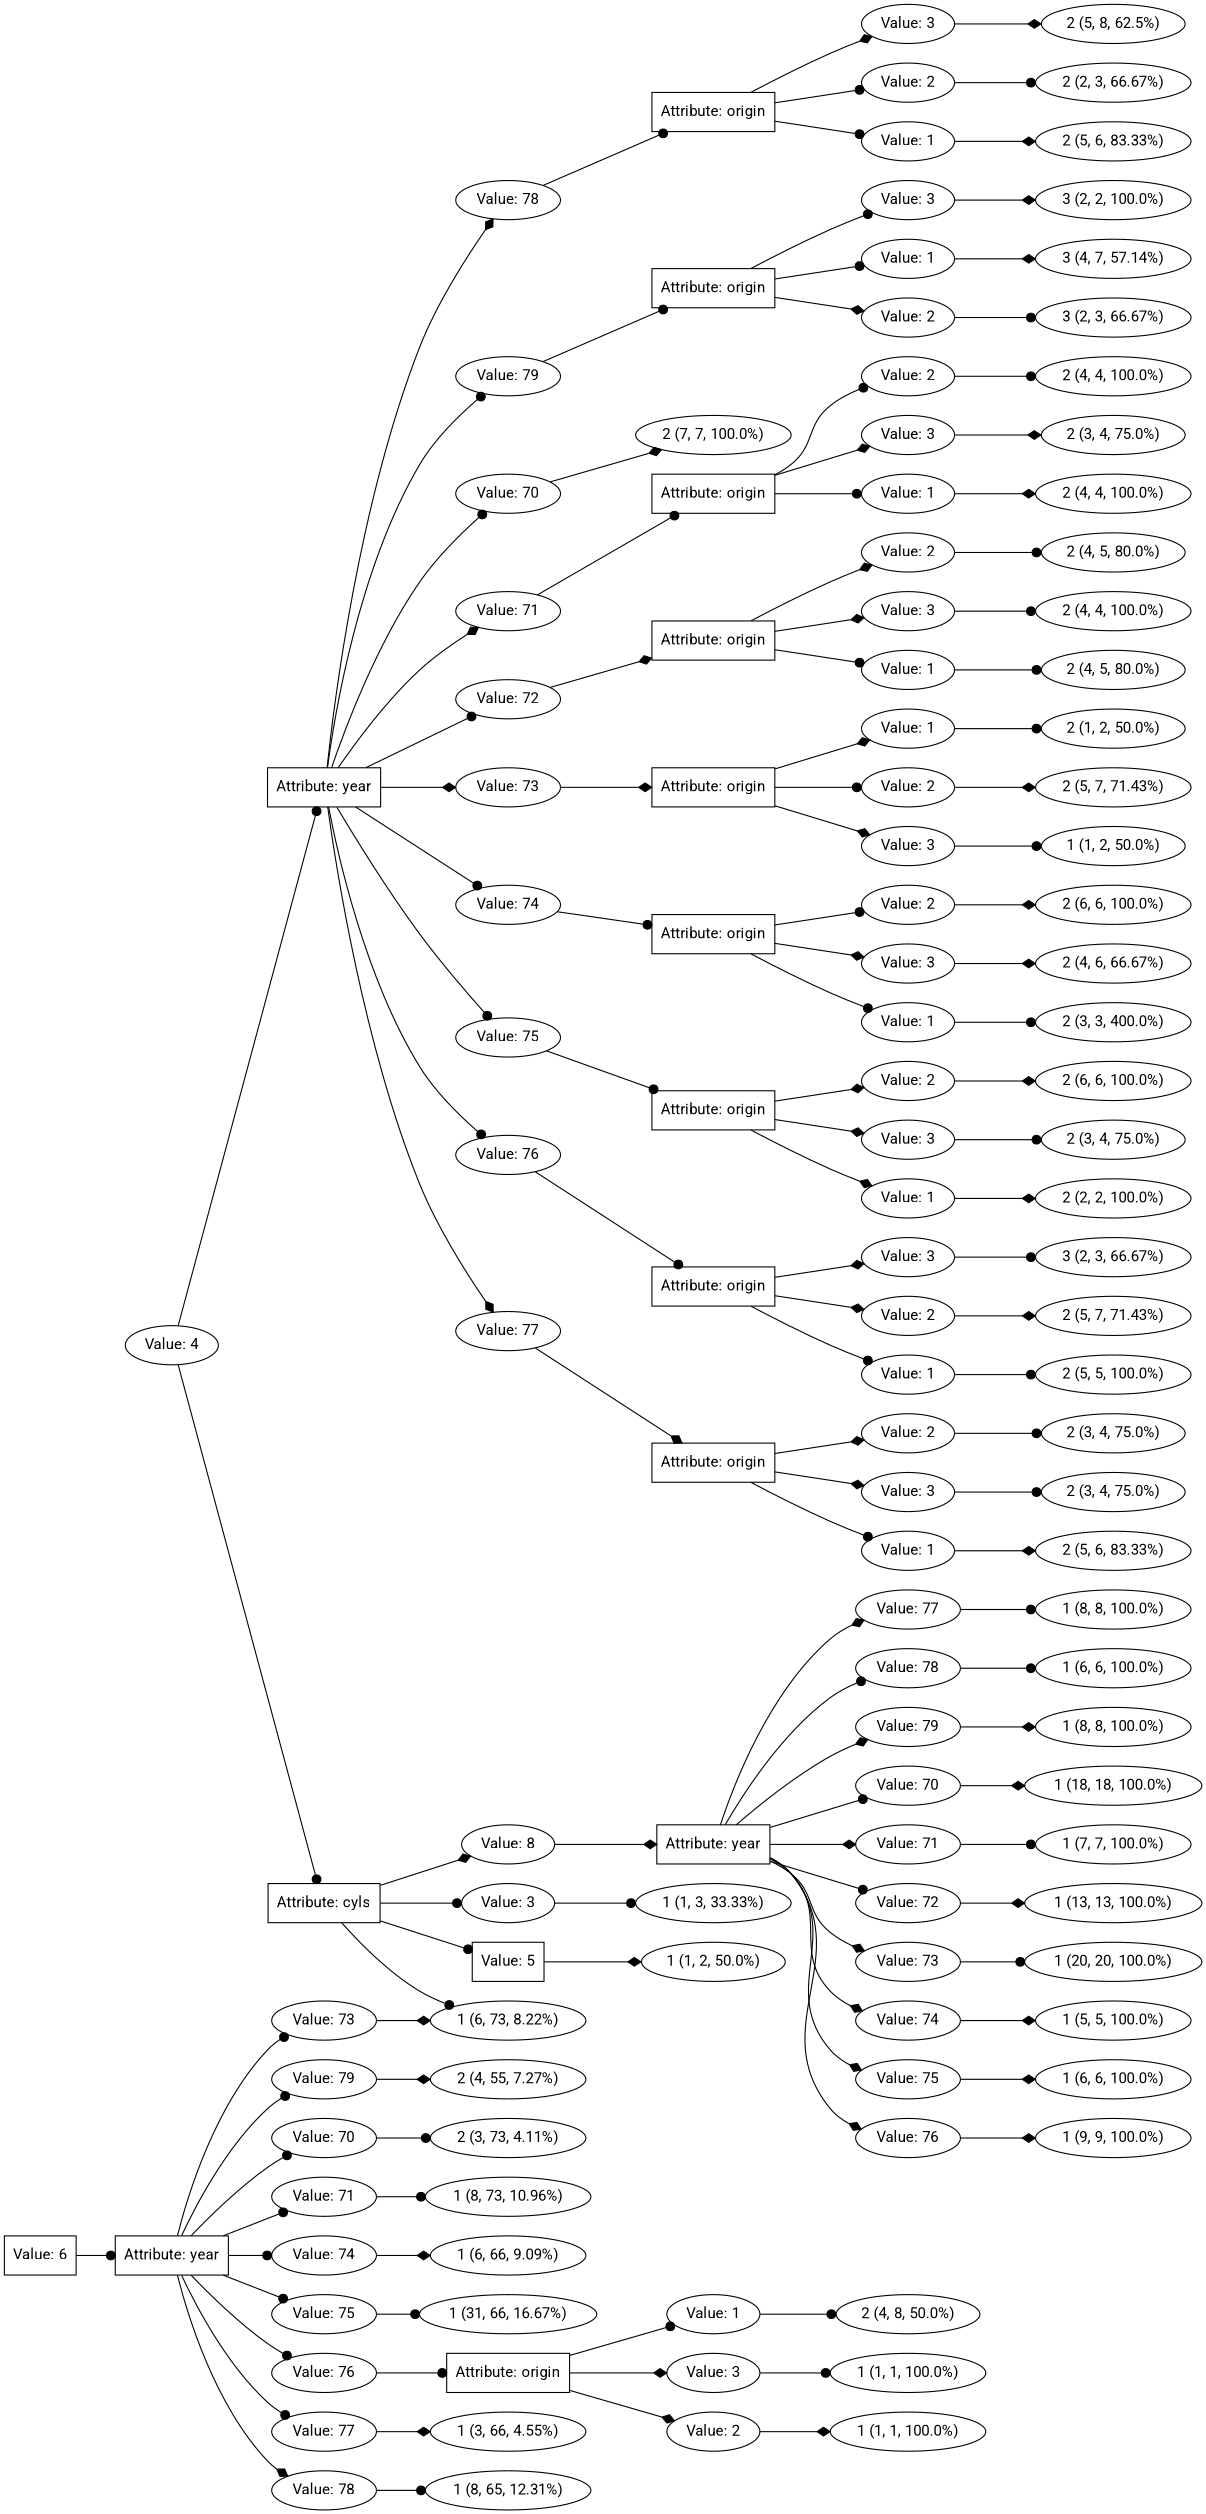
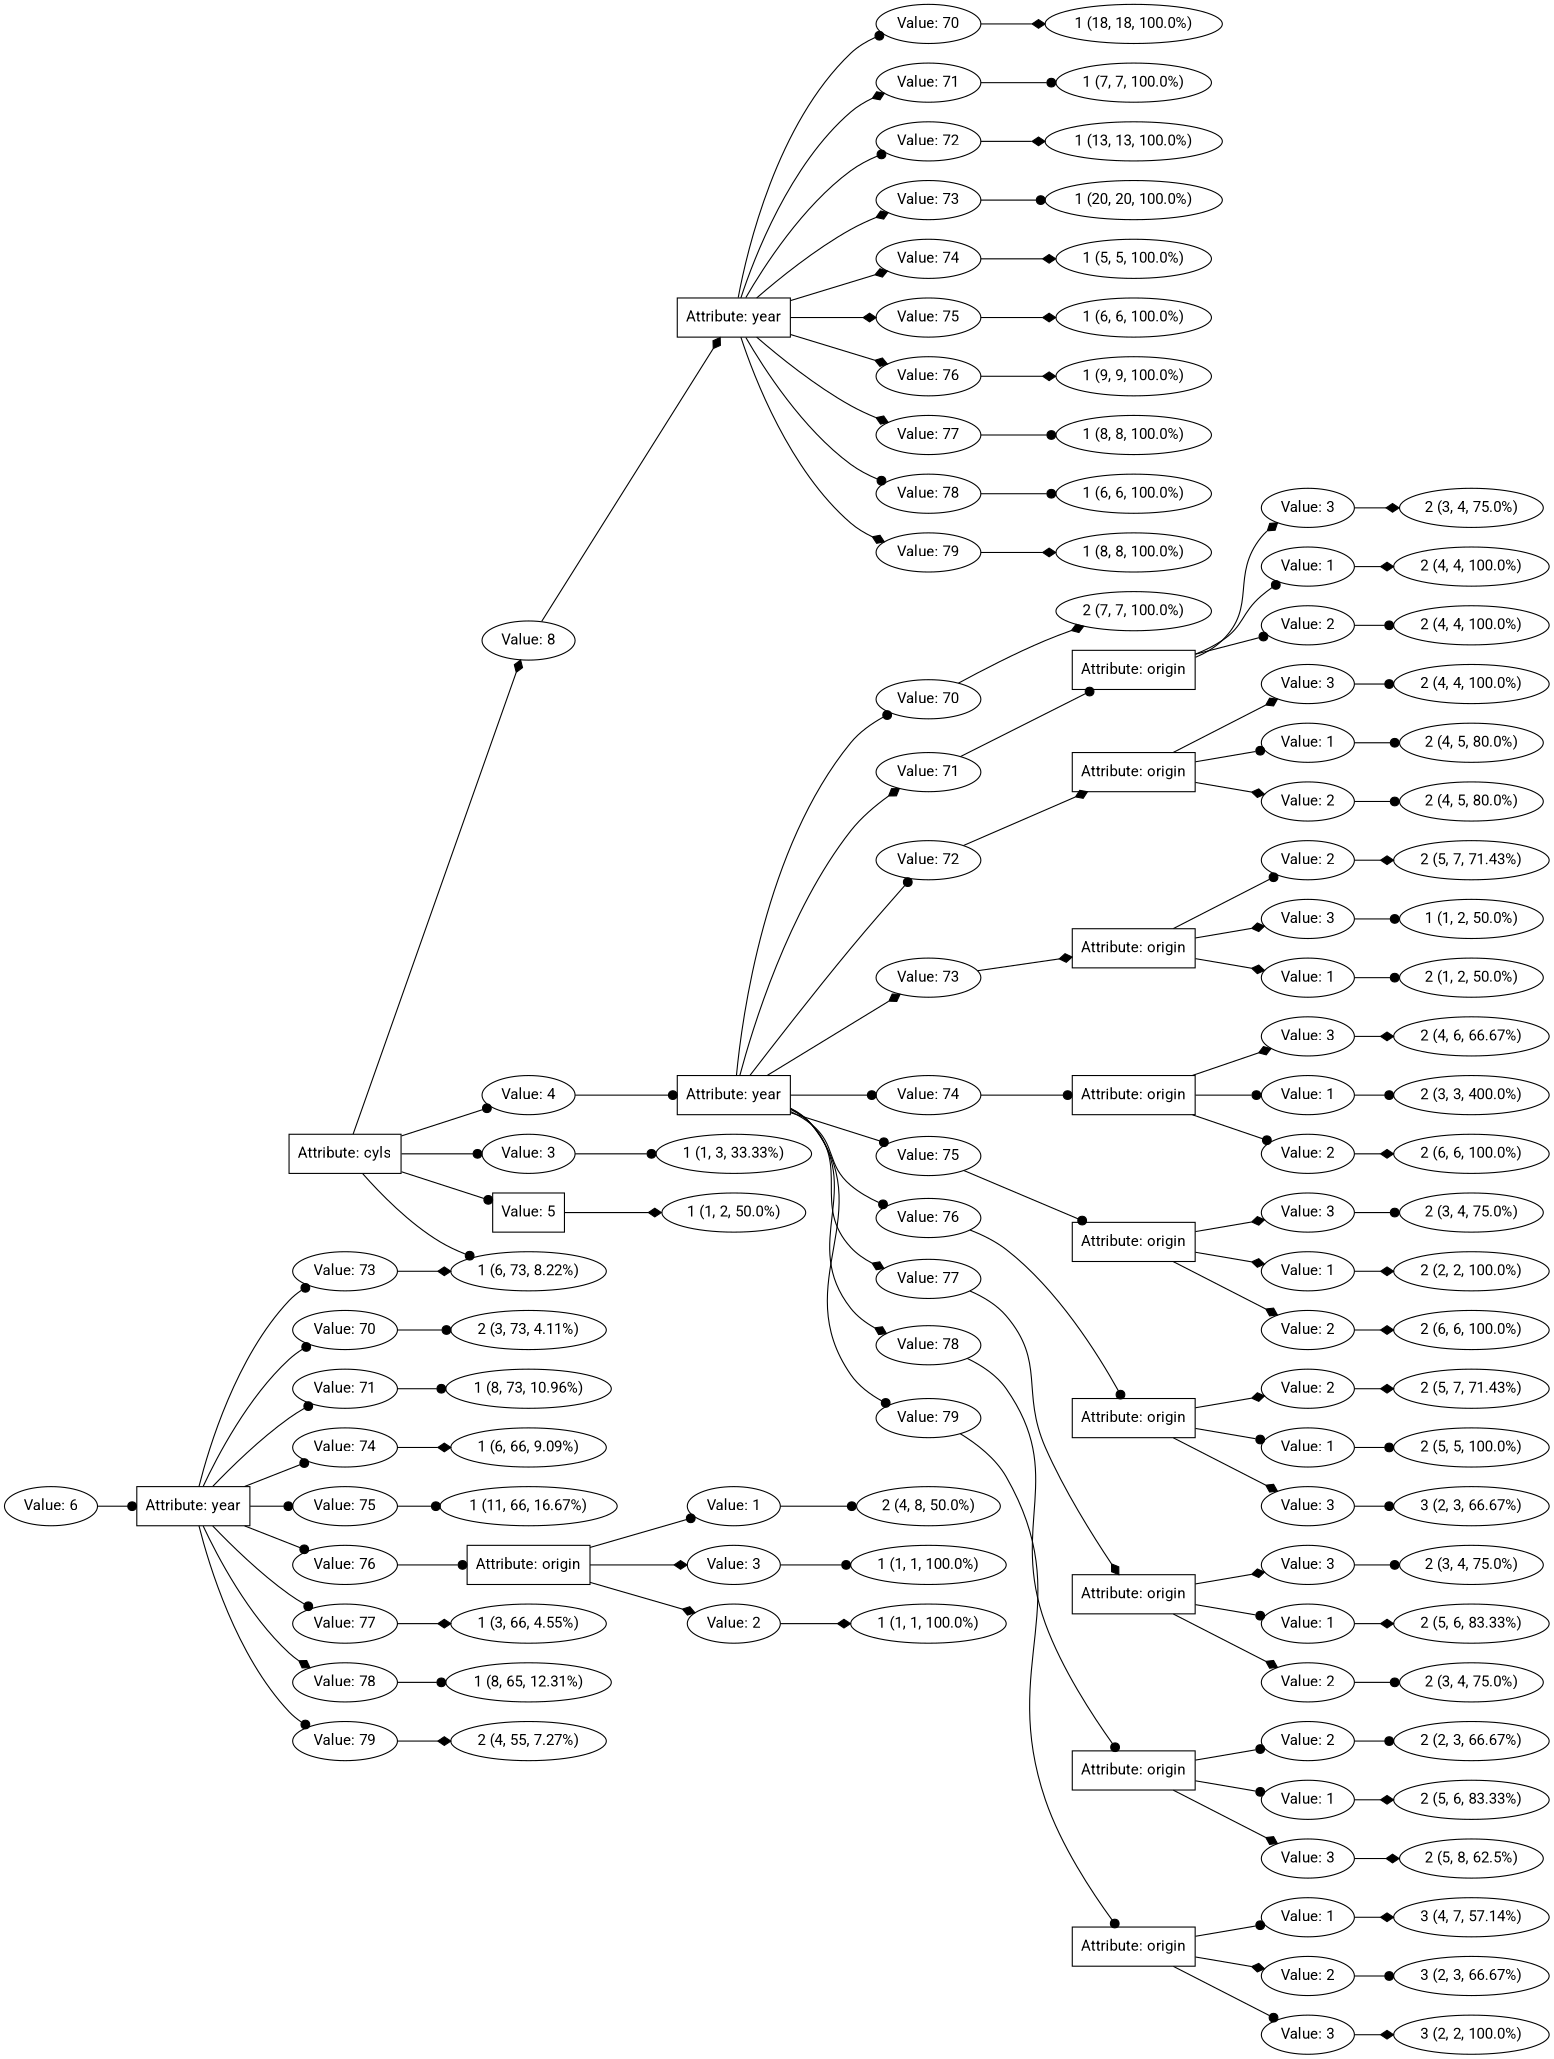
edge "Value: 4" -> "Attribute: cyls": reversed
node "Value: 6": shape box -> ellipse
node "1 (31, 66, 16.67%)": label "1 (31, 66, 16.67%)" -> "1 (11, 66, 16.67%)"
